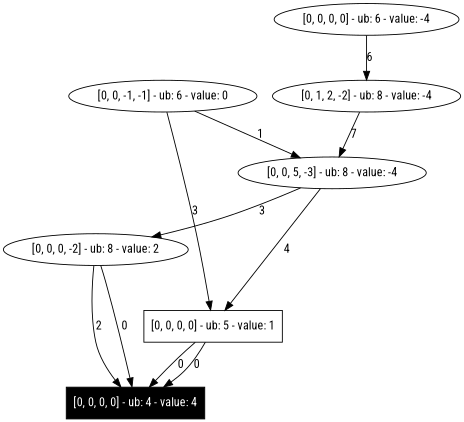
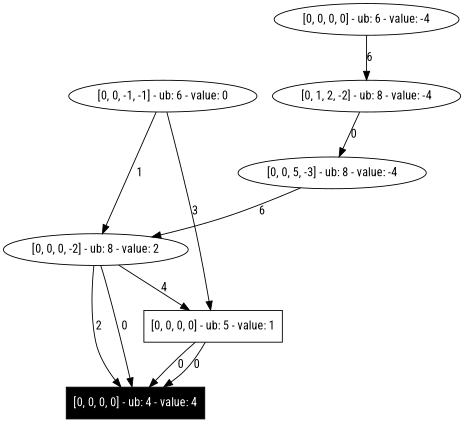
edge "[0, 0, -1, -1] - ub: 6 - value: 0" -> "[0, 0, 5, -3] - ub: 8 - value: -4": now "[0, 0, -1, -1] - ub: 6 - value: 0" -> "[0, 0, 0, -2] - ub: 8 - value: 2"
edge "[0, 1, 2, -2] - ub: 8 - value: -4" -> "[0, 0, 5, -3] - ub: 8 - value: -4": label "7" -> "0"
edge "[0, 0, 5, -3] - ub: 8 - value: -4" -> "[0, 0, 0, -2] - ub: 8 - value: 2": label "3" -> "6"
edge "[0, 0, 5, -3] - ub: 8 - value: -4" -> "[0, 0, 0, 0] - ub: 5 - value: 1": now "[0, 0, 0, -2] - ub: 8 - value: 2" -> "[0, 0, 0, 0] - ub: 5 - value: 1"
